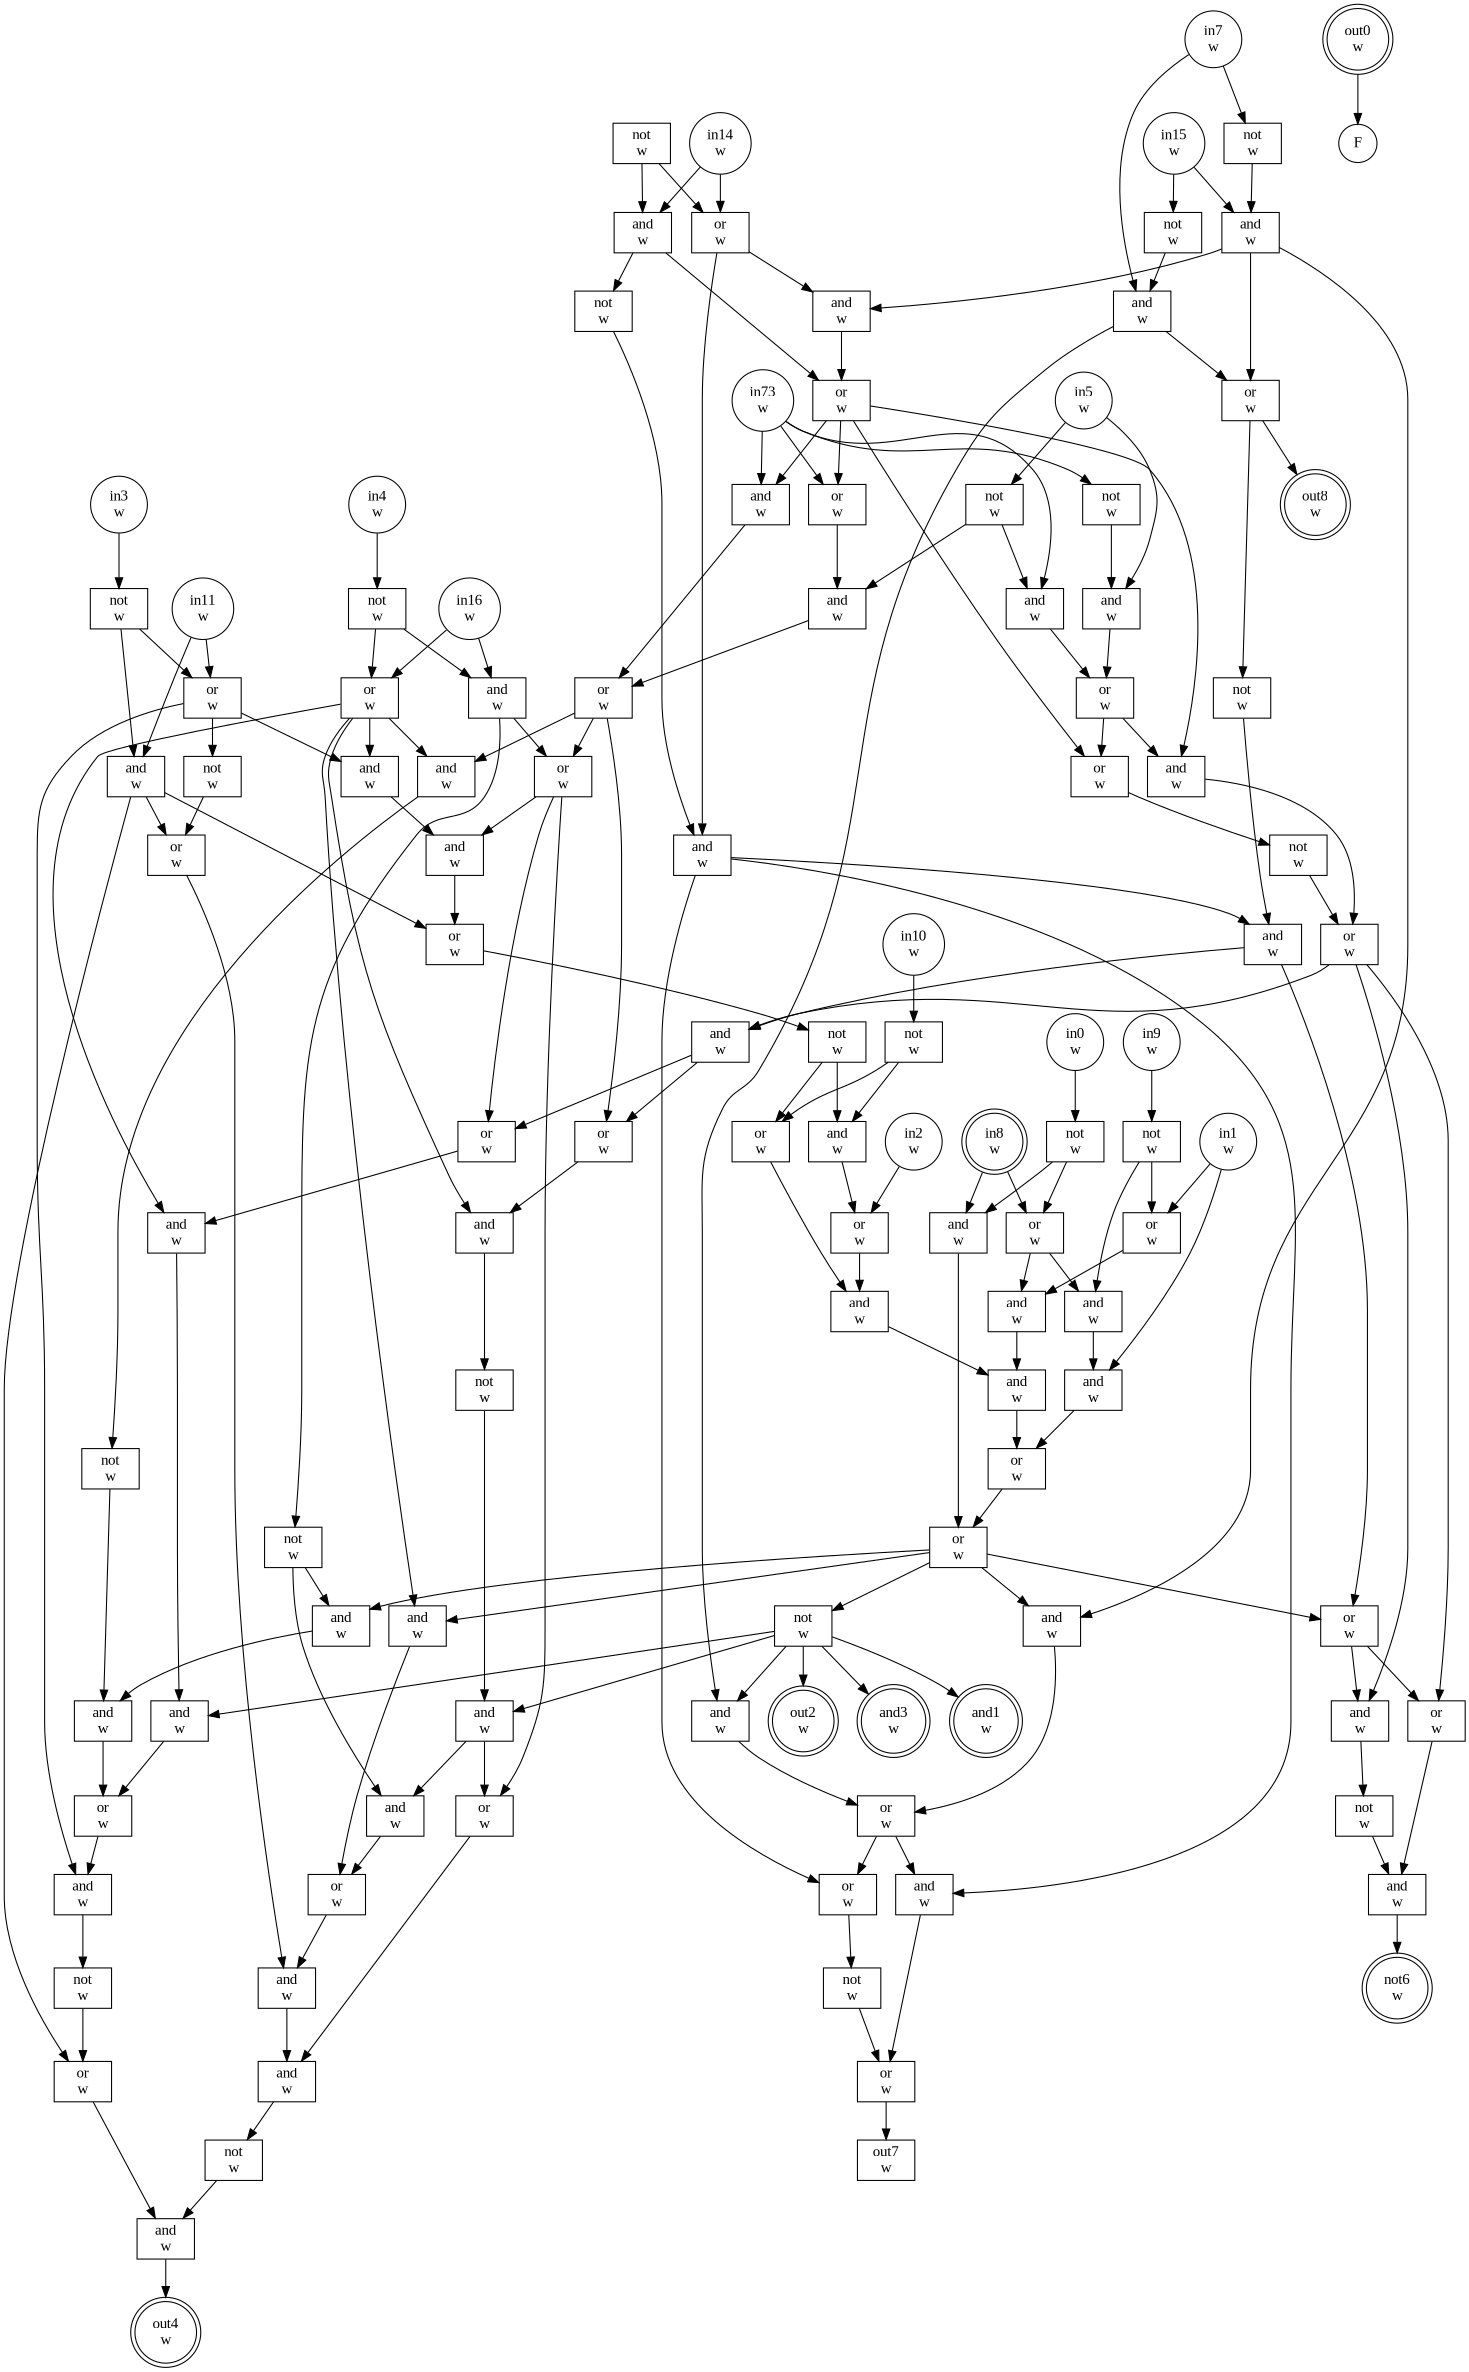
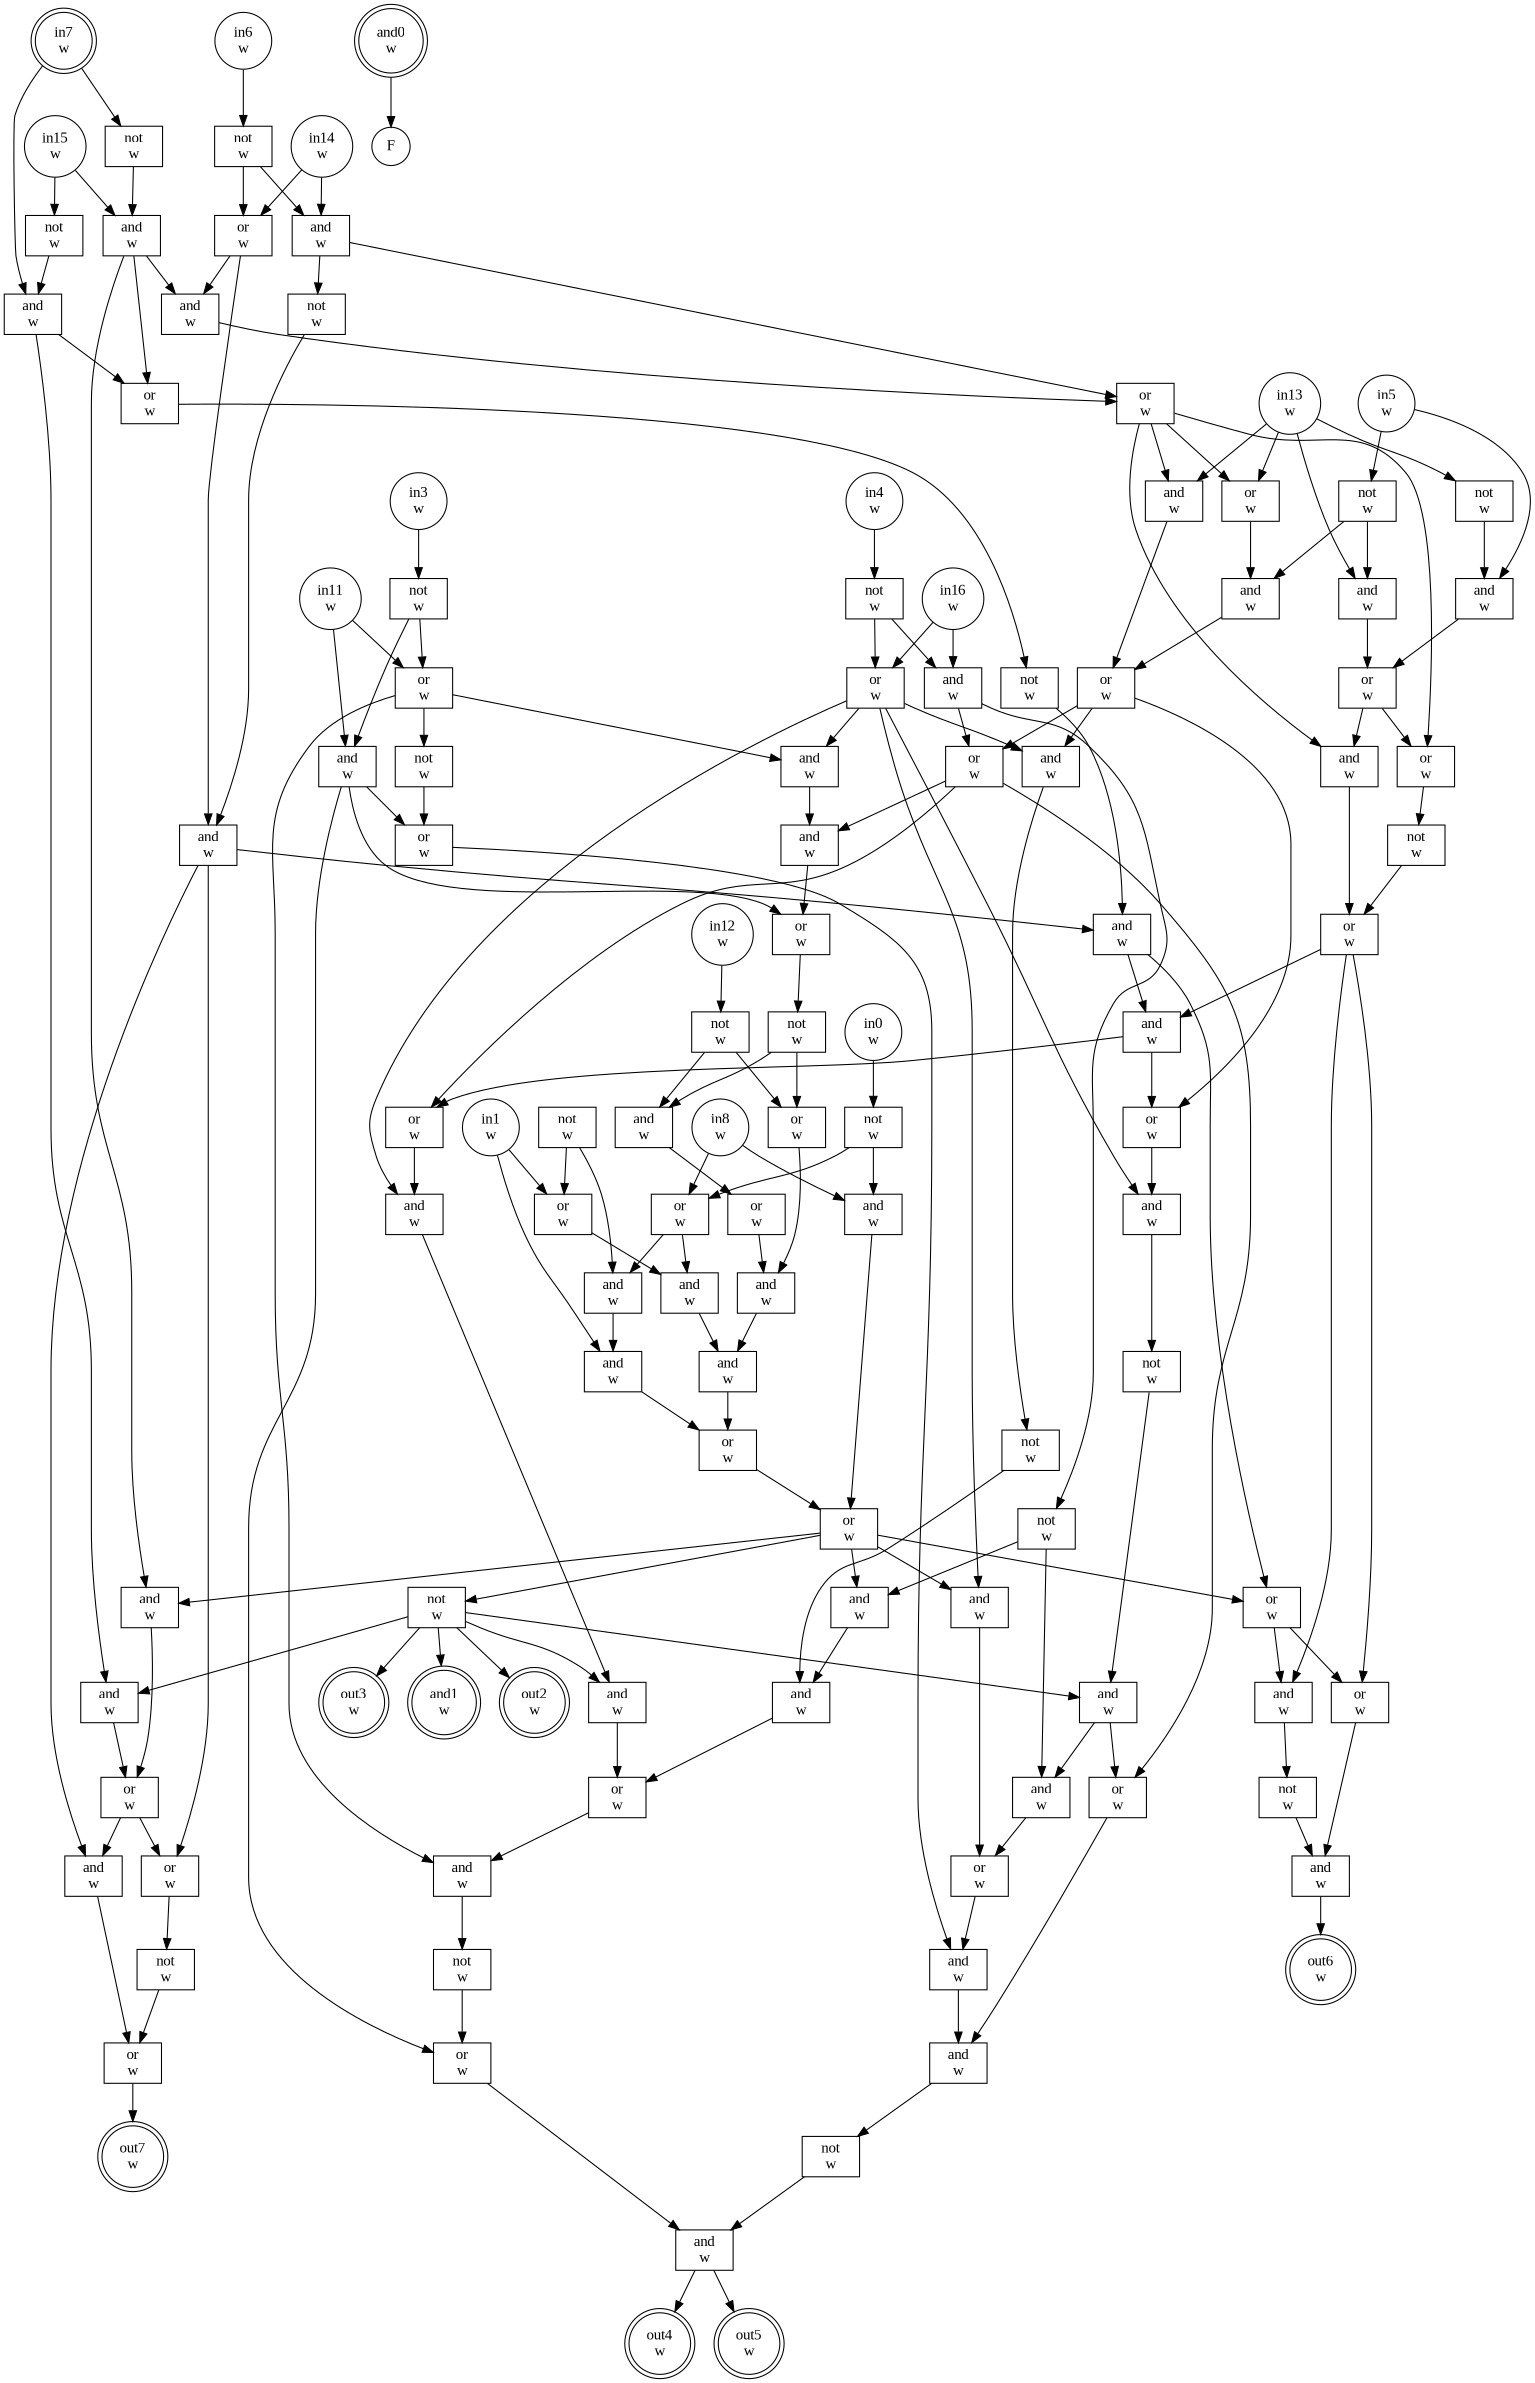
node "in7 w": shape circle -> doublecircle
node "out0 w": label "out0 w" -> "and0 w"
node "in6 w": added
node "in73 w": label "in73 w" -> "in13 w"
node "out8 w": removed
node "in10 w": label "in10 w" -> "in12 w"
node "in9 w": removed
node "in2 w": removed
node "in8 w": shape doublecircle -> circle
node "and3 w": label "and3 w" -> "out3 w"
node "not6 w": label "not6 w" -> "out6 w"
node "out7 w": shape box -> doublecircle
node "out5 w": added
